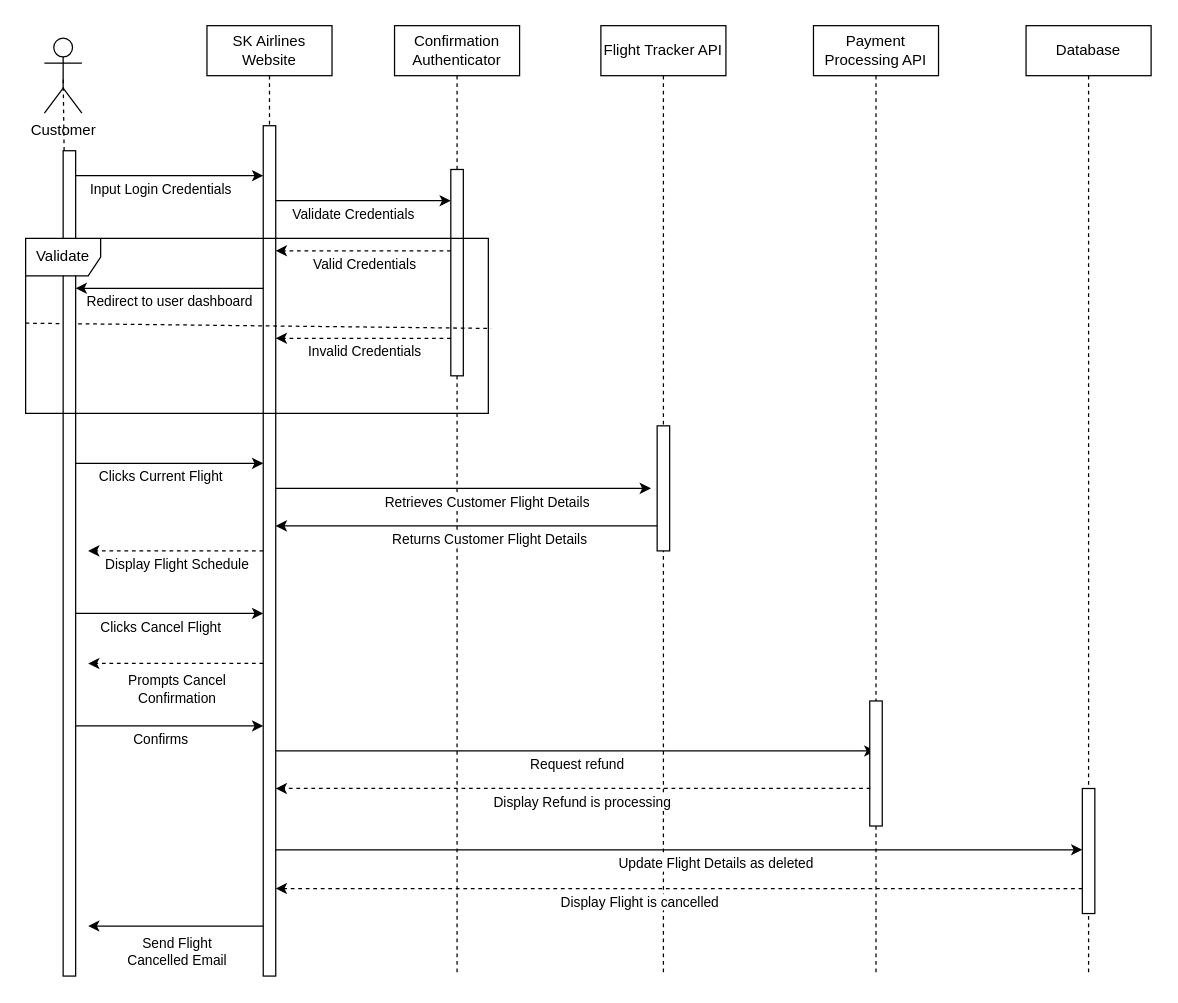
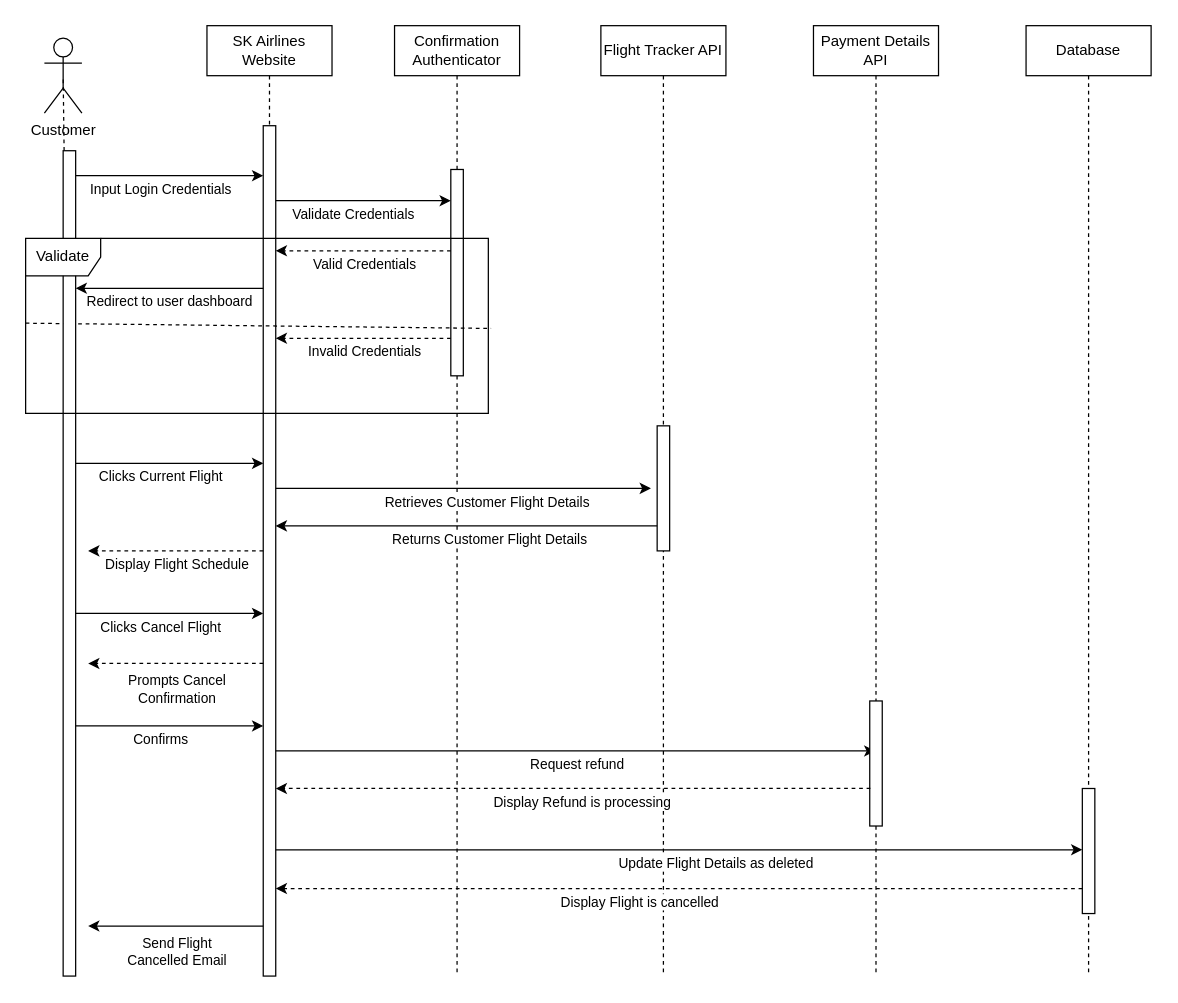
node "Payment Processing API": label "Payment Processing API" -> "Payment Details API"
